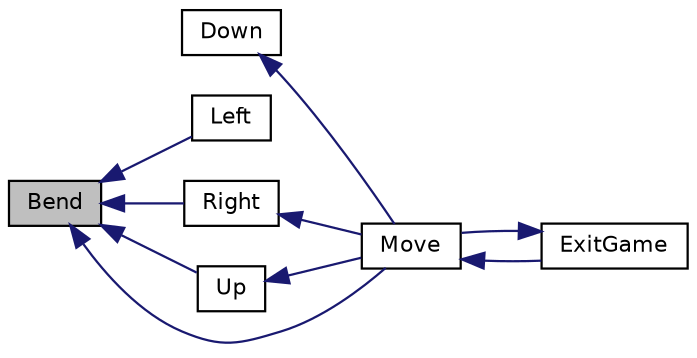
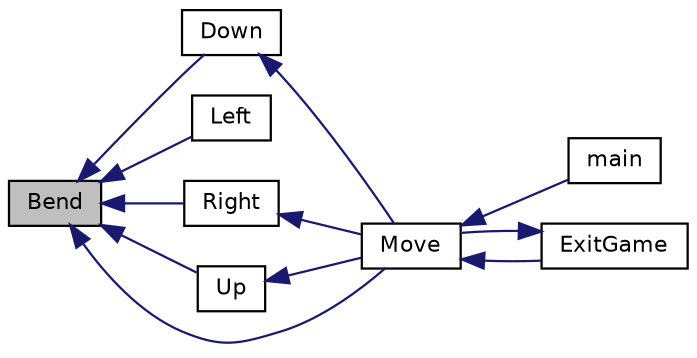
edge "Down" -> "Bend": added
node "main": added
